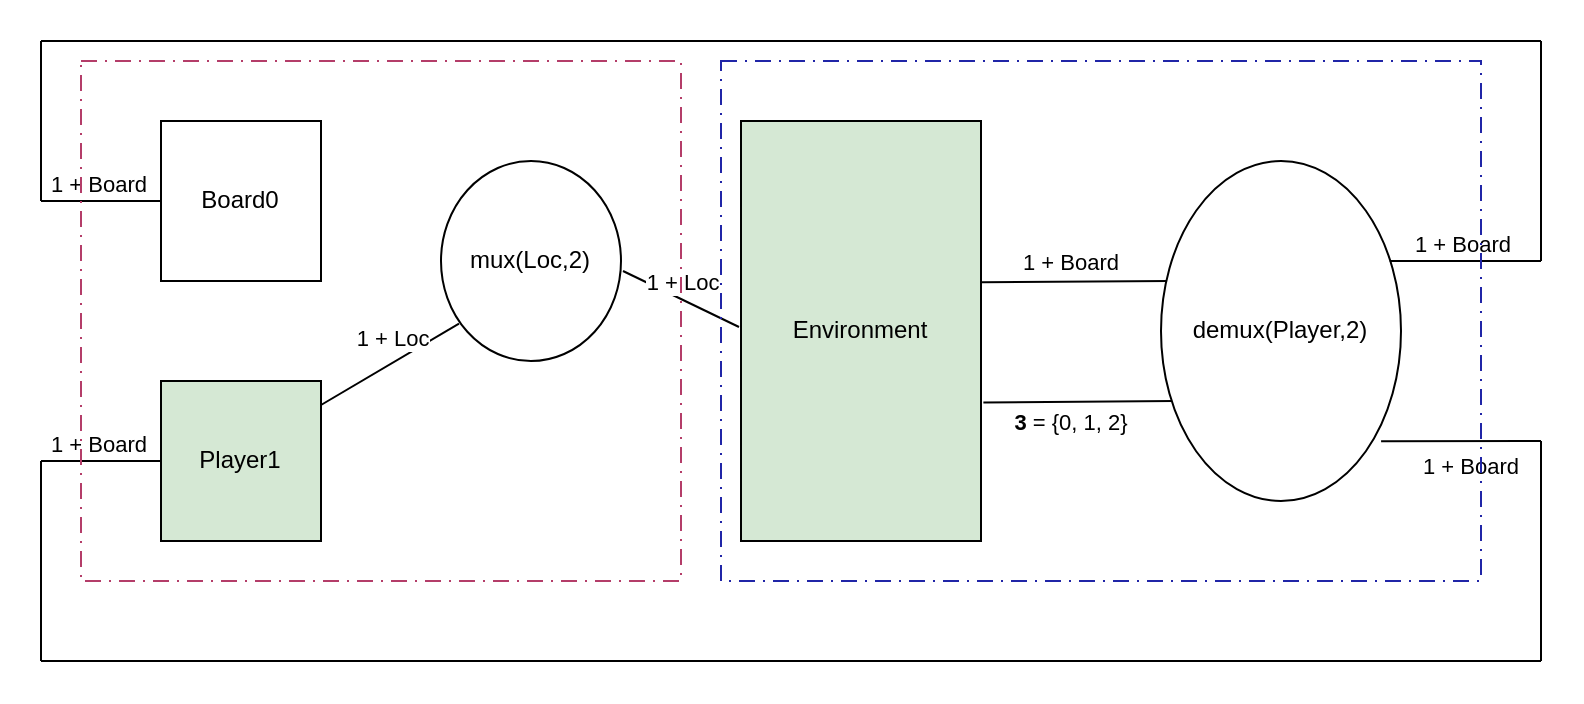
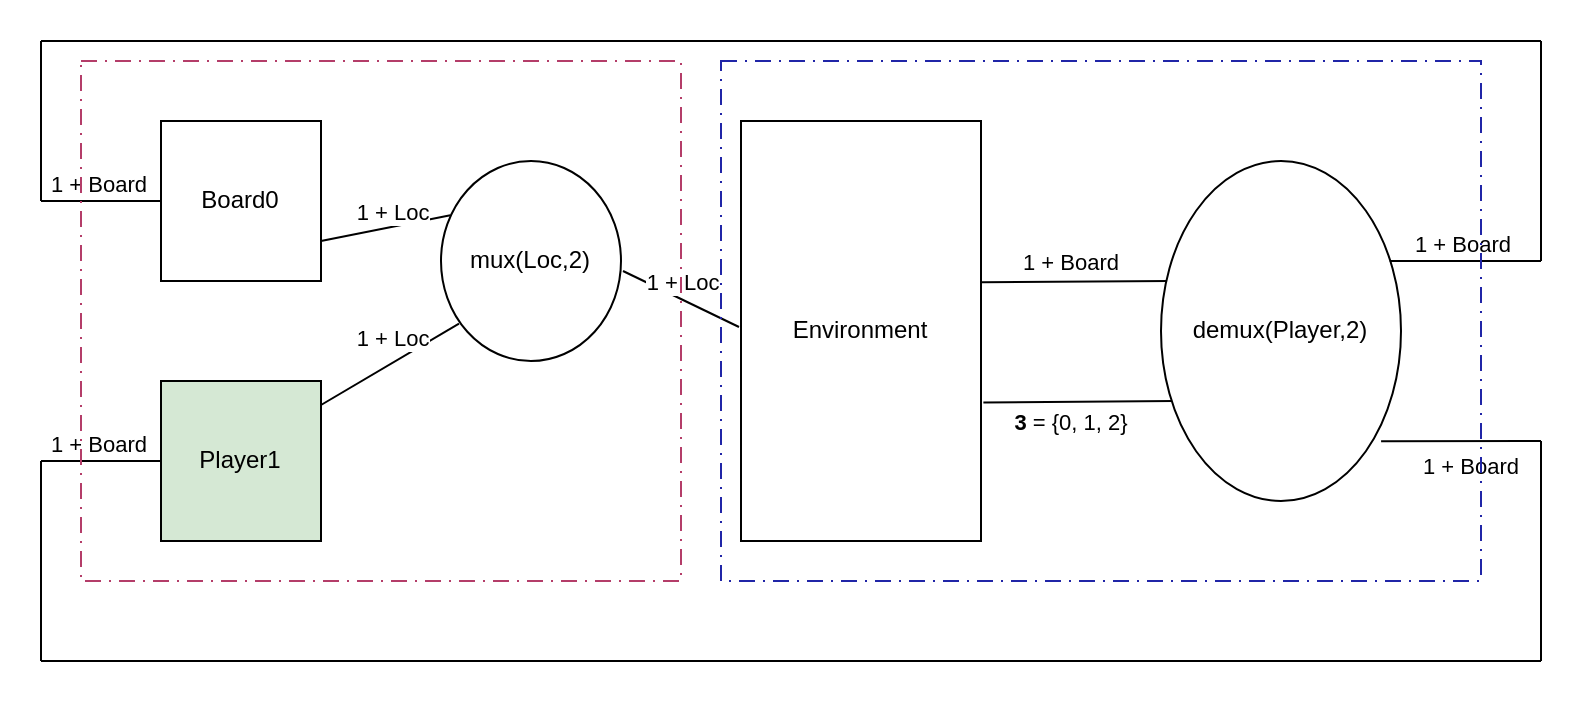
edge "Board0" -- "mux(Loc,2)": added, label "1 + Loc"
node "Environment": fillcolor #d5e8d4 -> #ffffff
